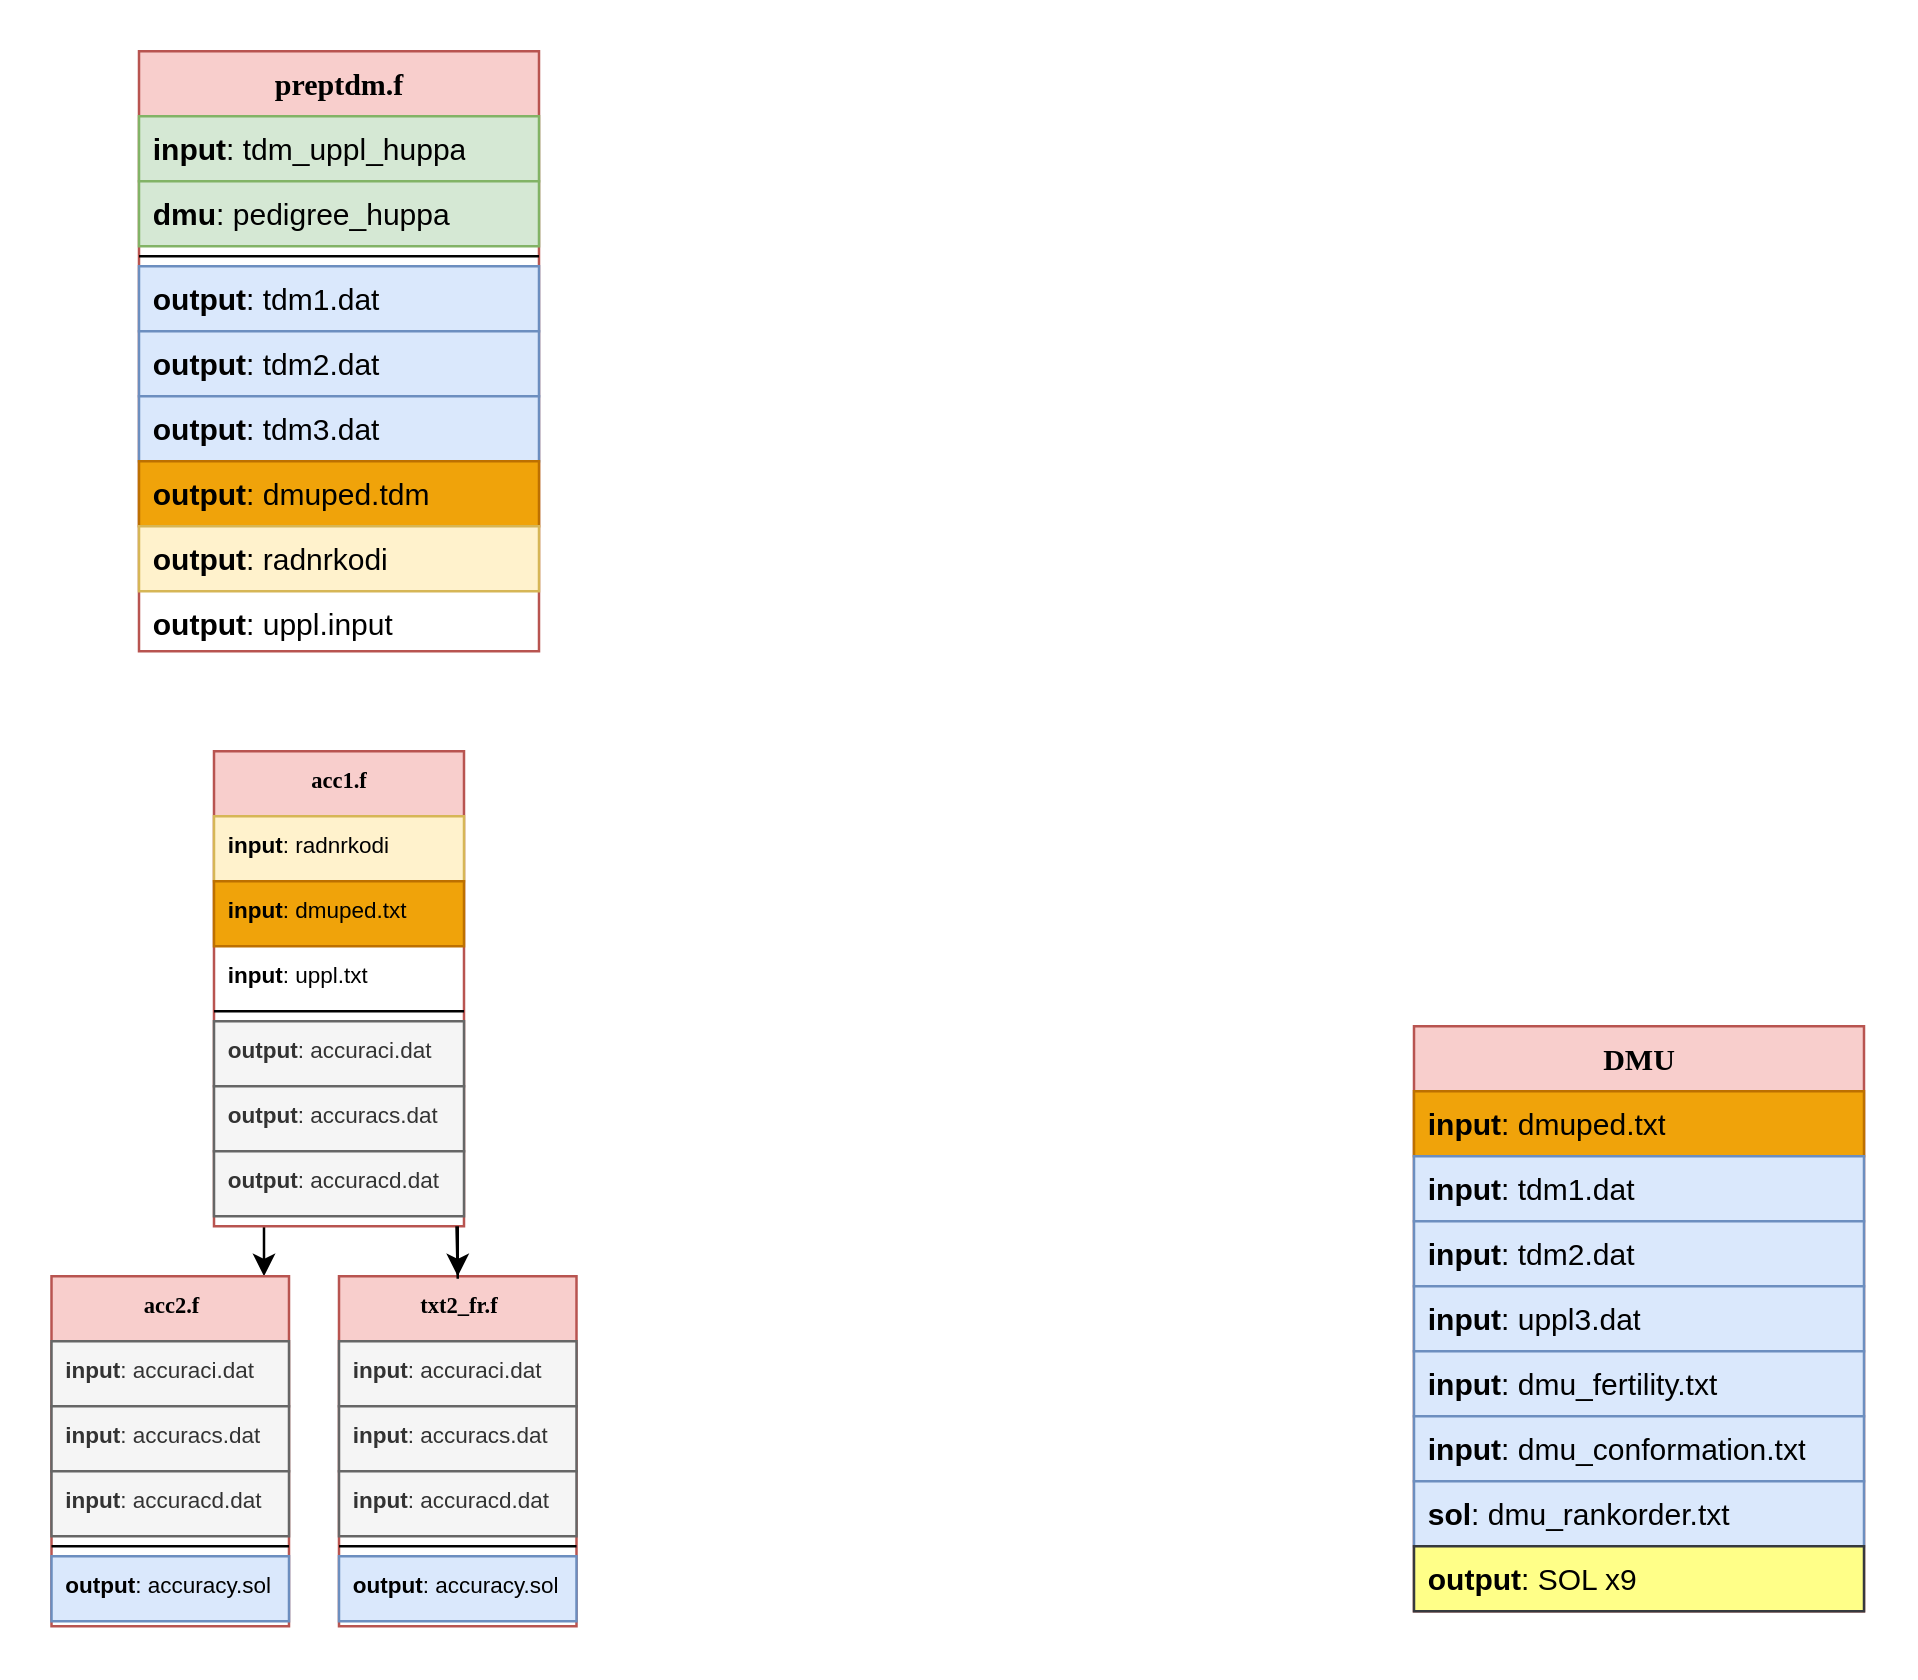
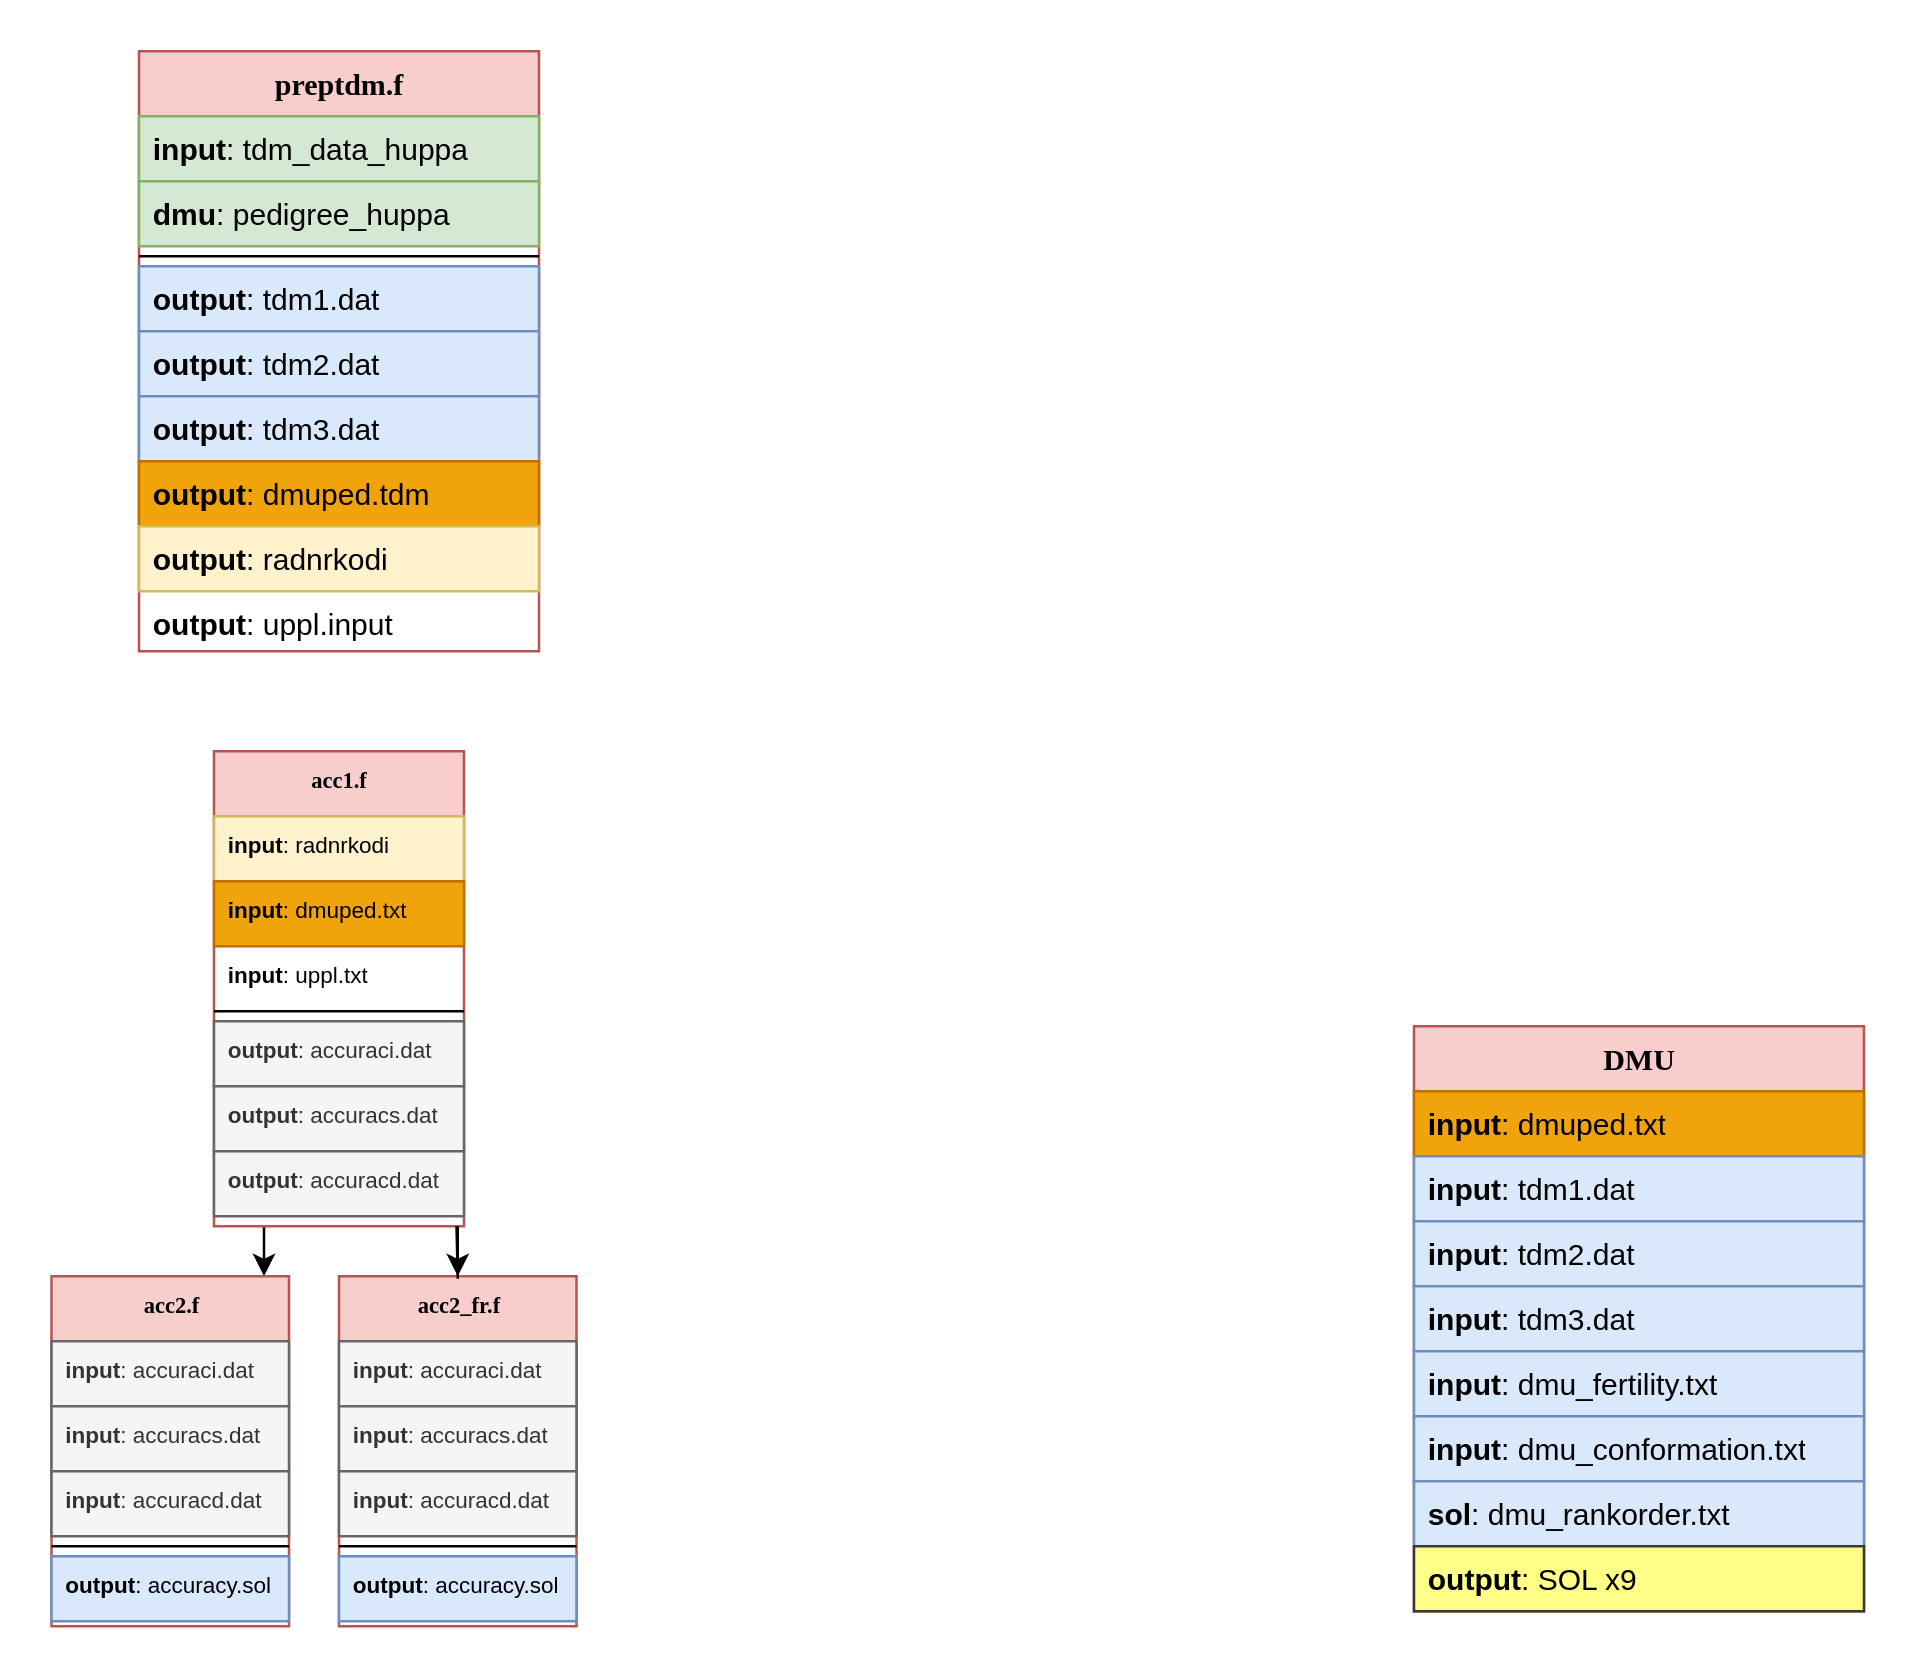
node "input: tdm_uppl_huppa": label "input: tdm_uppl_huppa" -> "input: tdm_data_huppa"
node "txt2_fr.f": label "txt2_fr.f" -> "acc2_fr.f"
node "input: uppl3.dat": label "input: uppl3.dat" -> "input: tdm3.dat"
